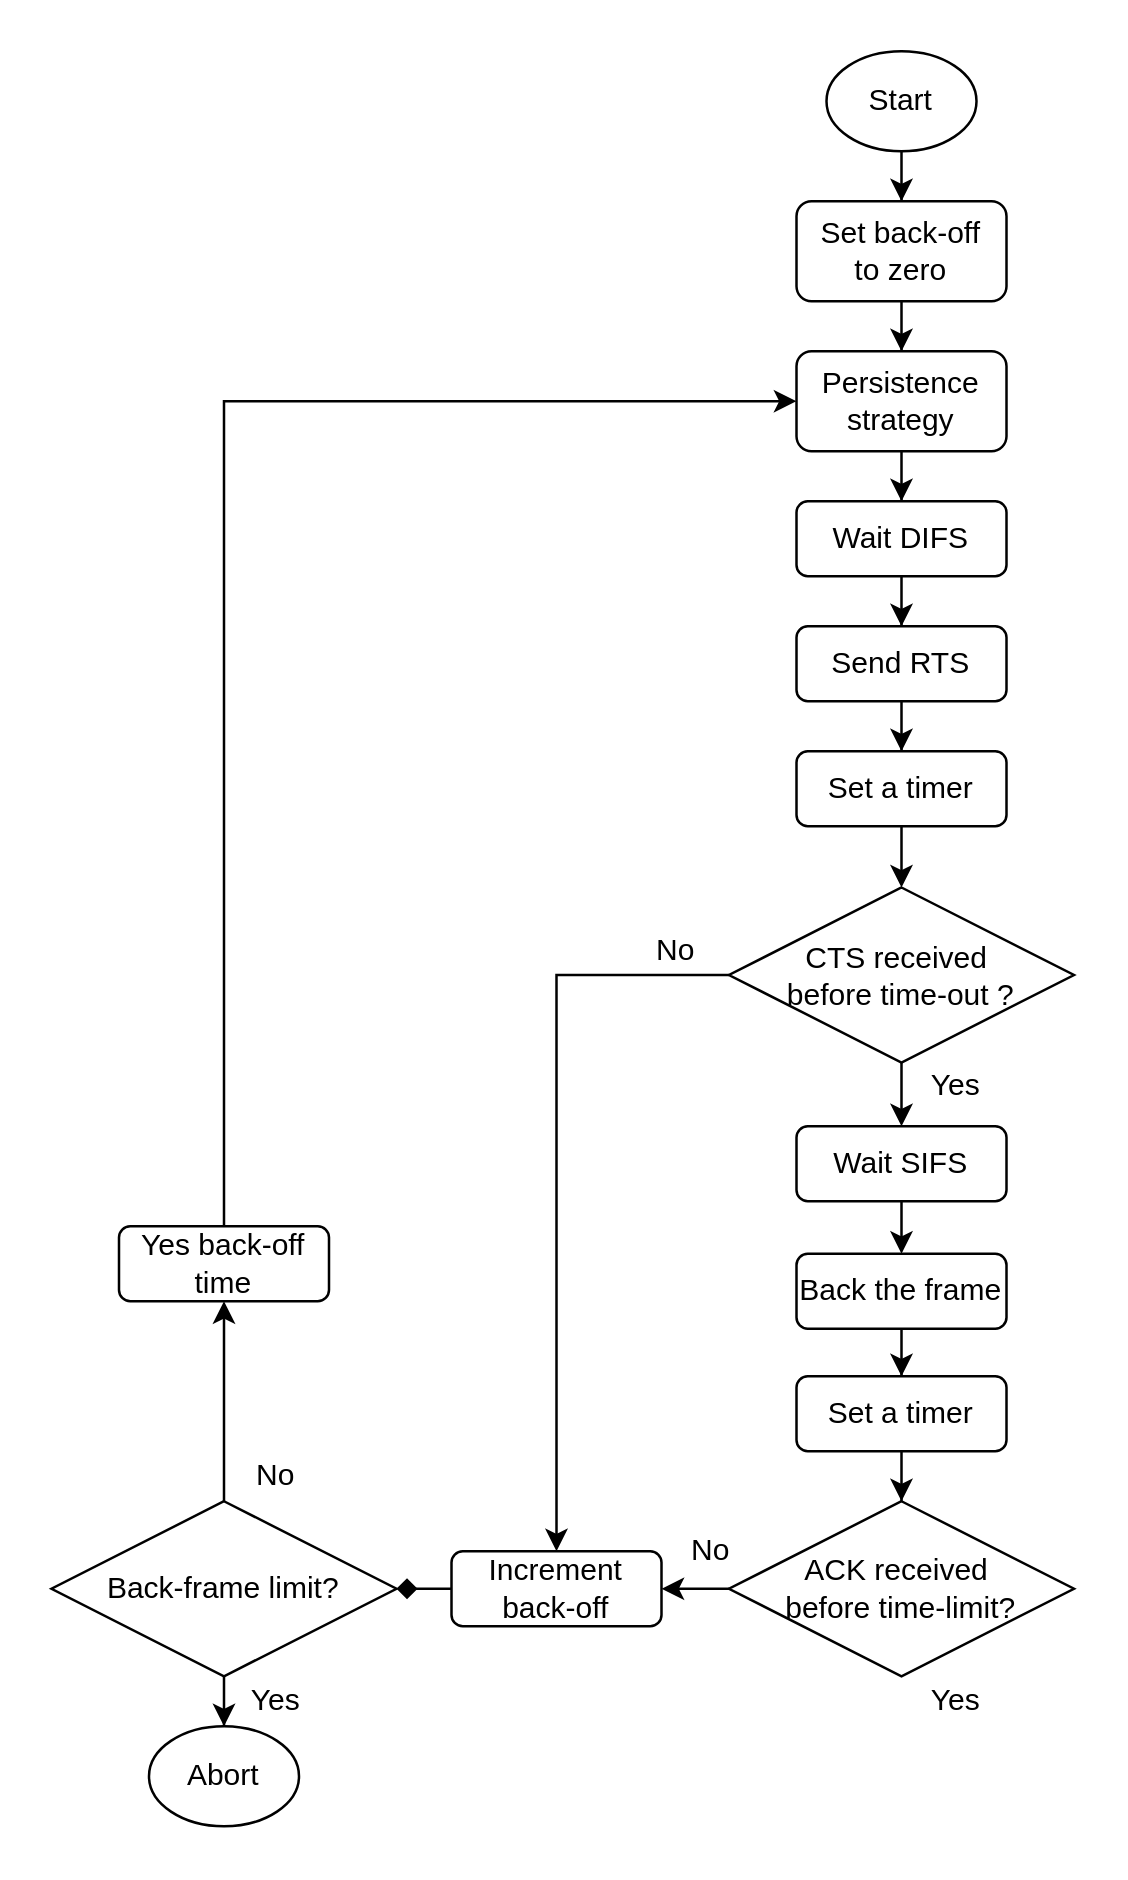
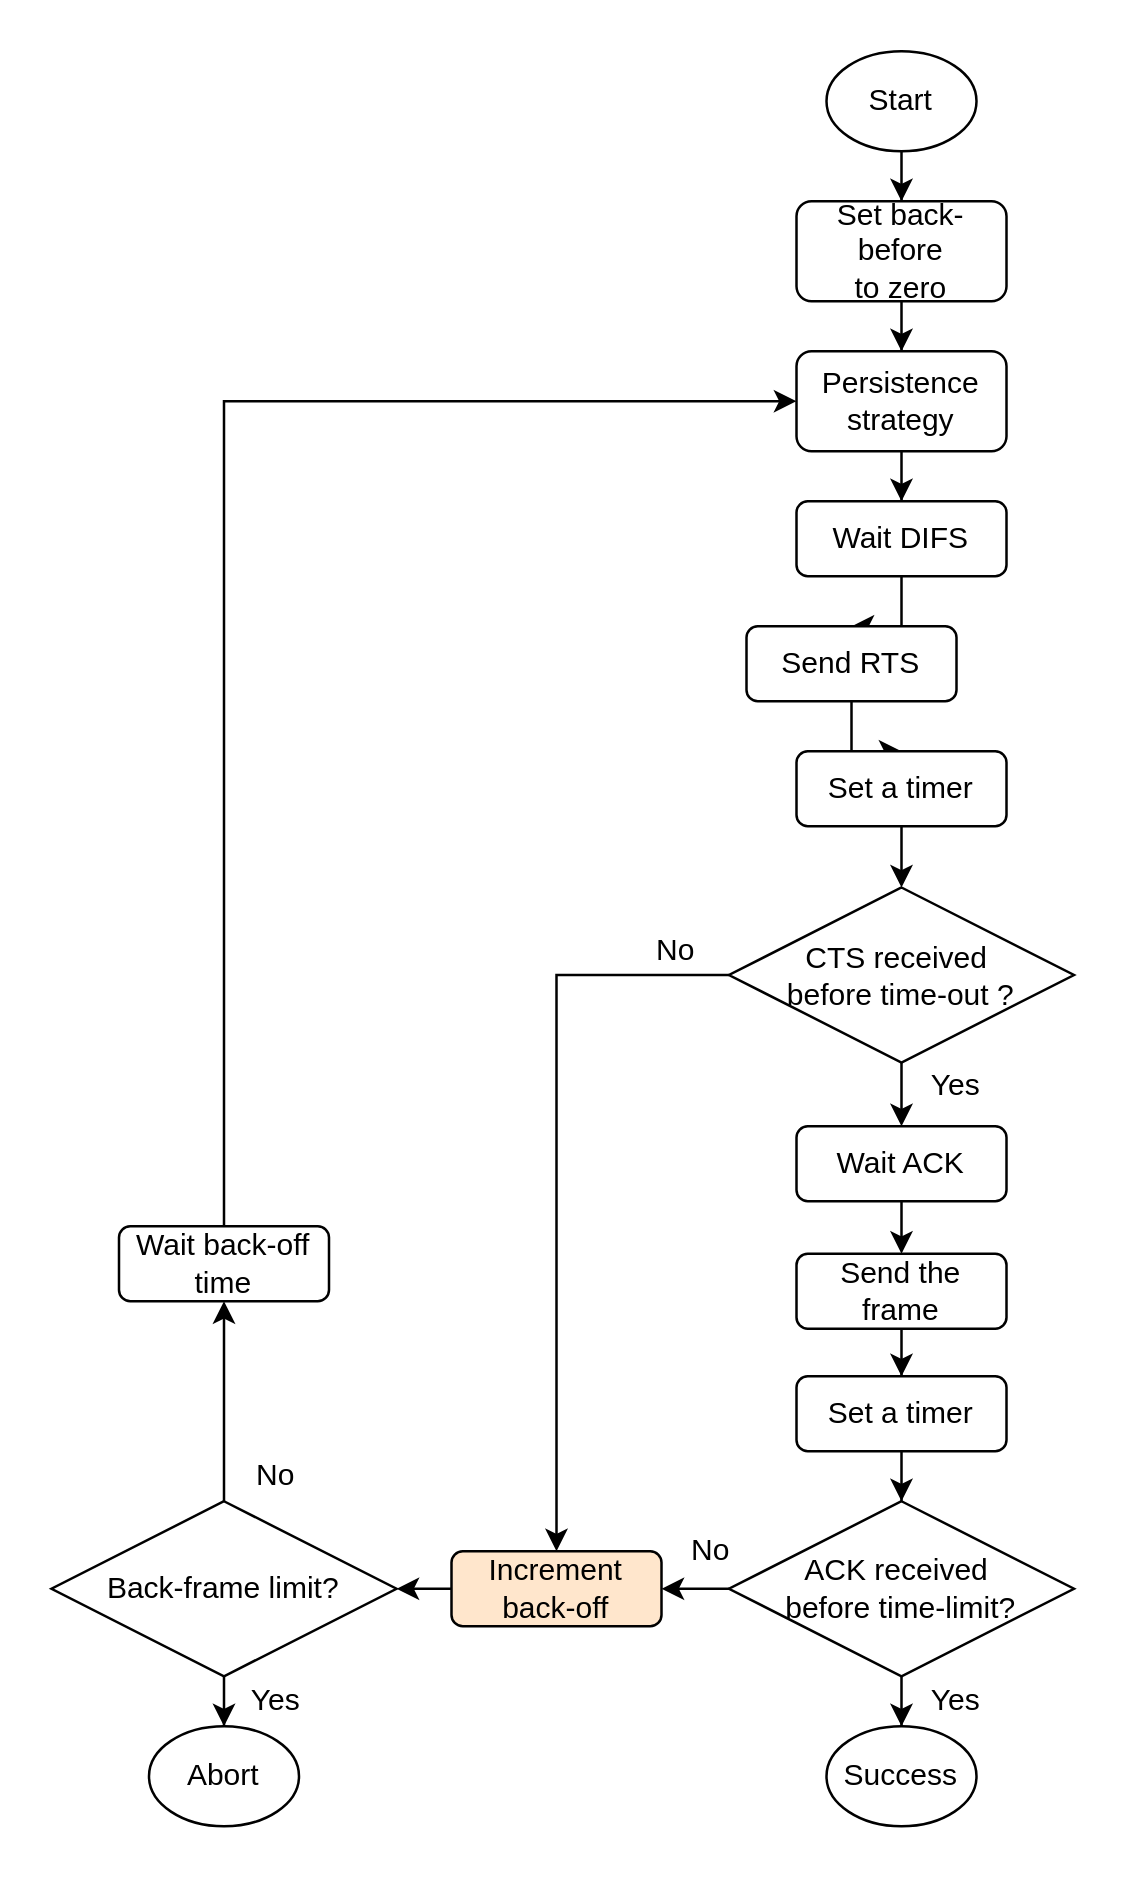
node "Set back-off to zero": label "Set back-off to zero" -> "Set back-before to zero"
node "Send RTS": moved (901, 664) -> (851, 664)
node "Wait SIFS": label "Wait SIFS" -> "Wait ACK"
node "Yes back-off time": label "Yes back-off time" -> "Wait back-off time"
node "Back the frame": label "Back the frame" -> "Send the frame"
edge "Increment back-off" -> "Back-frame limit?": arrowhead diamond -> classic
node "Increment back-off": fillcolor #ffffff -> #ffe6cc
edge "ACK received before time-limit?" -> "Success": added
node "Success": added
